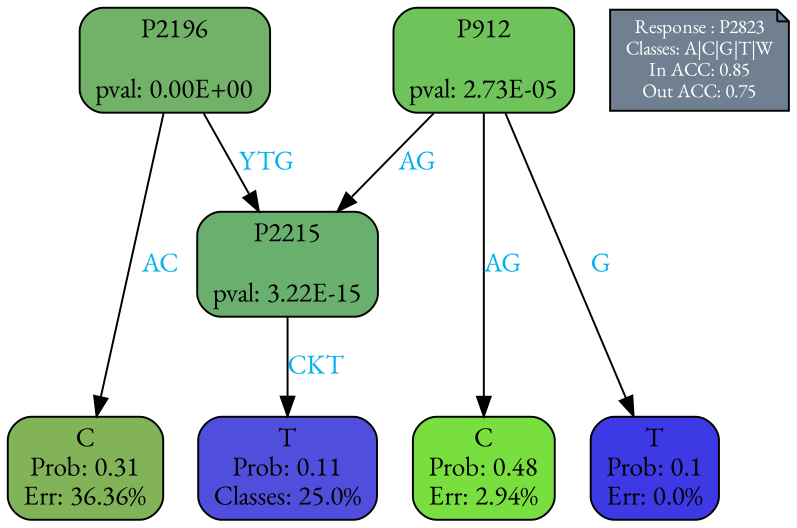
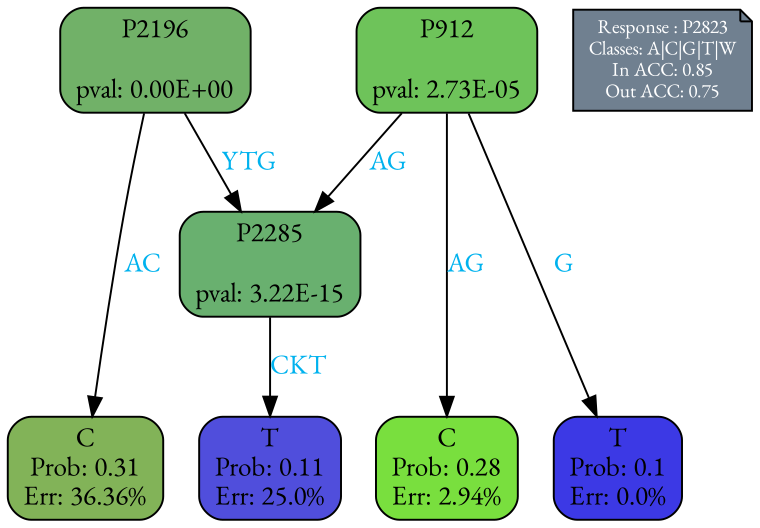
node "P2215 pval: 3.22E-15": label "P2215 pval: 3.22E-15" -> "P2285 pval: 3.22E-15"
node "T Prob: 0.11 Classes: 25.0%": label "T Prob: 0.11 Classes: 25.0%" -> "T Prob: 0.11 Err: 25.0%"
node "C Prob: 0.48 Err: 2.94%": label "C Prob: 0.48 Err: 2.94%" -> "C Prob: 0.28 Err: 2.94%"
